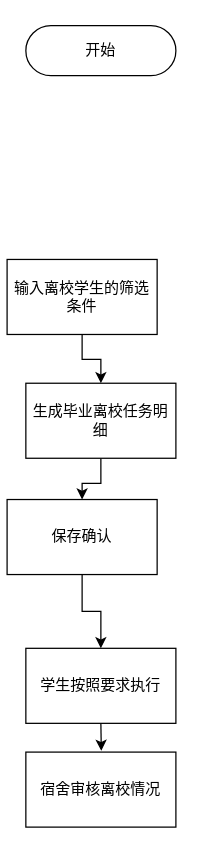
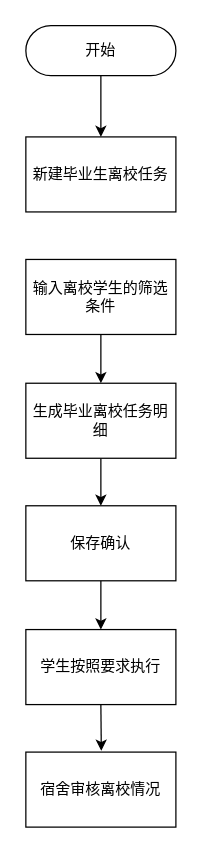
edge "开始" -> "新建毕业生离校任务": added
node "新建毕业生离校任务": added
node "输入离校学生的筛选条件": moved (82, 297) -> (101, 297)
node "保存确认": moved (82, 537) -> (101, 543)
node "学生按照要求执行": moved (101, 686) -> (101, 667)
